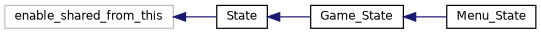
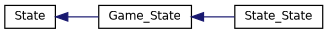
node "enable_shared_from_this": removed
node "Menu_State": label "Menu_State" -> "State_State"
